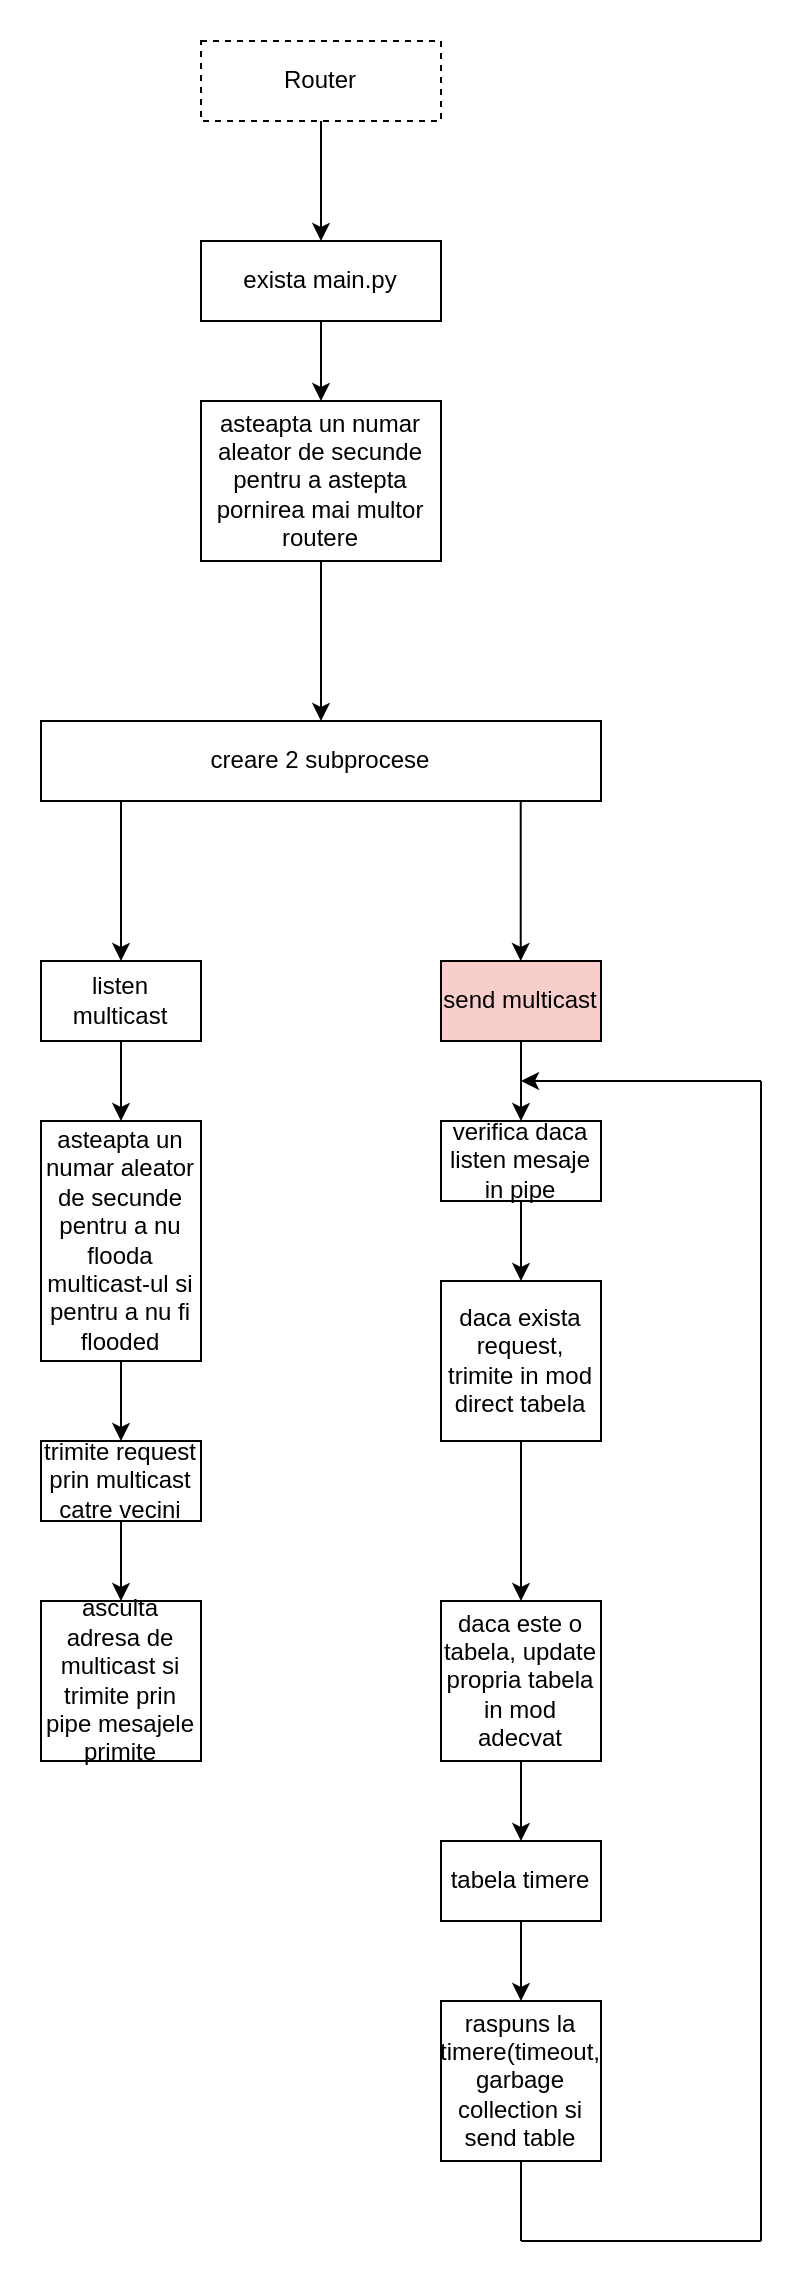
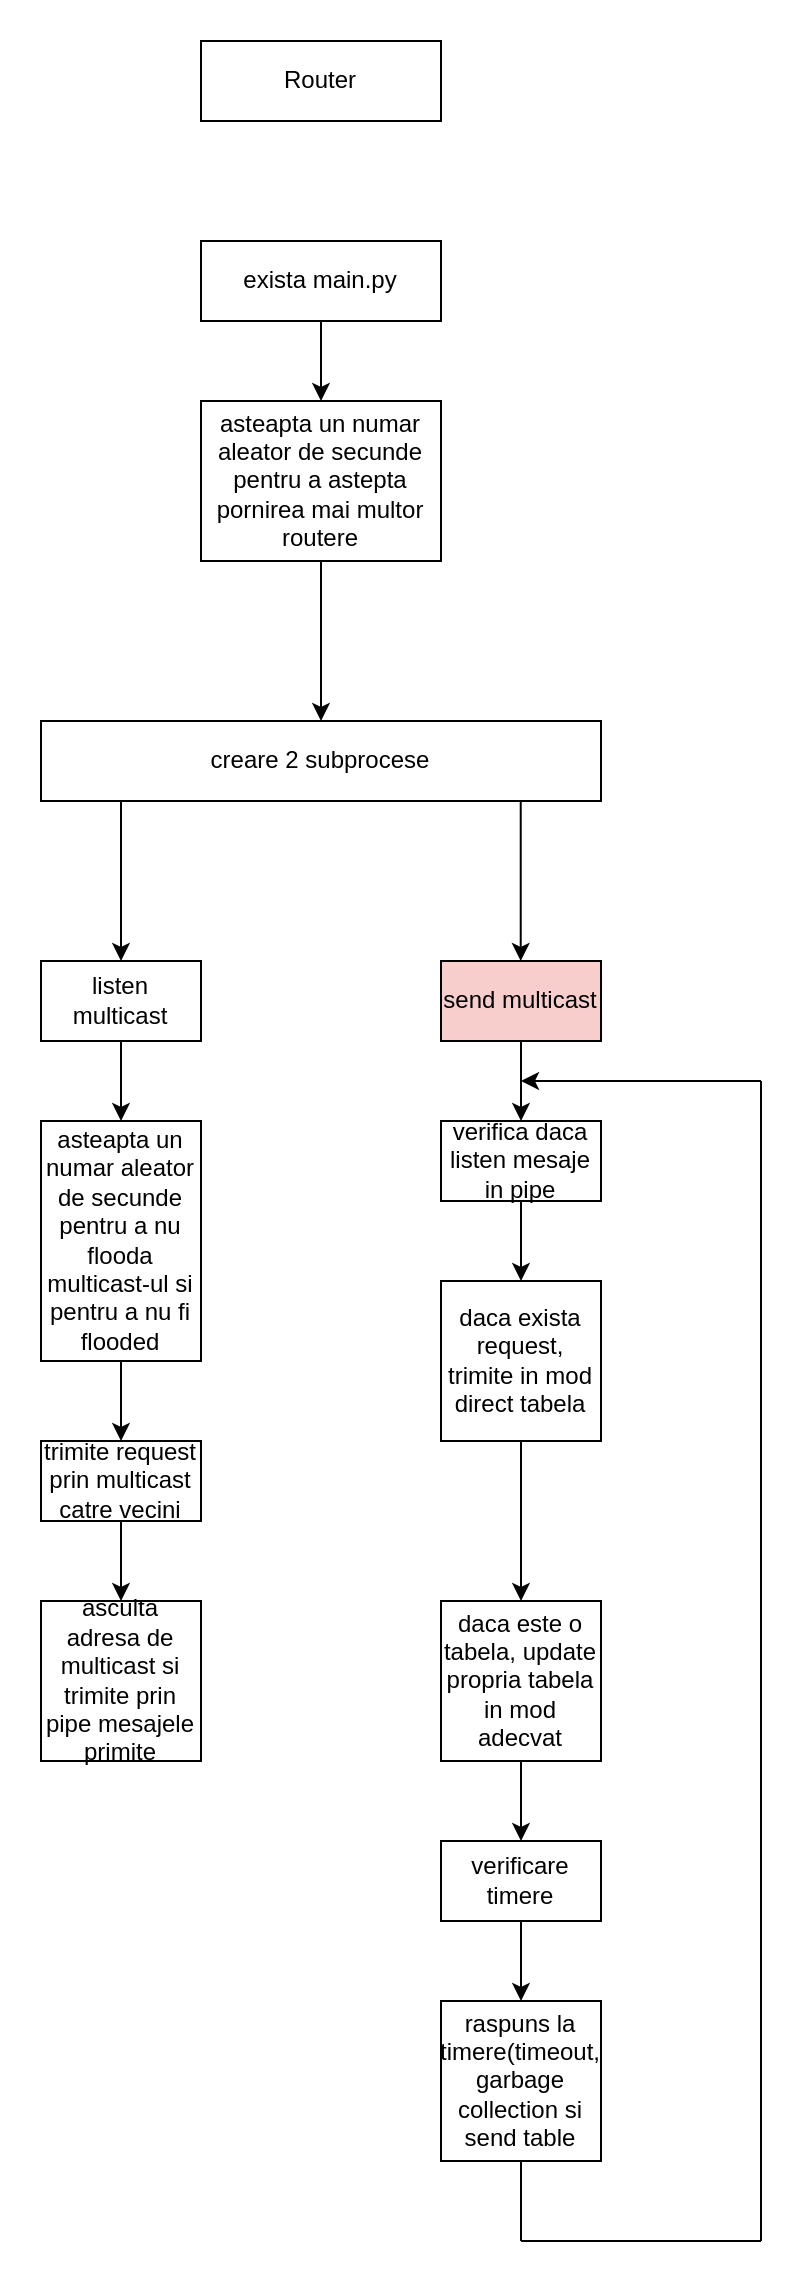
node "Router": style dashed -> solid
edge "Router" -> "exista main.py": removed
node "tabela timere": label "tabela timere" -> "verificare timere"
